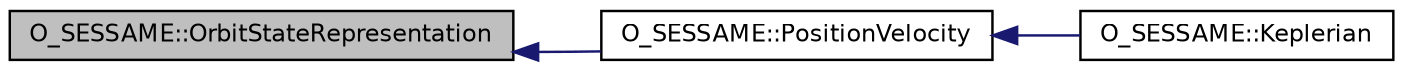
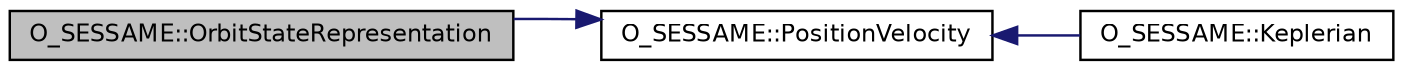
edge "O_SESSAME::PositionVelocity" -> "O_SESSAME::OrbitStateRepresentation": reversed
